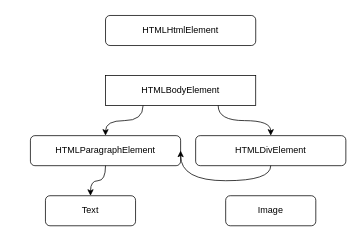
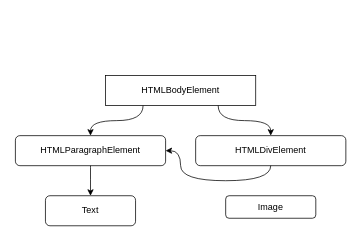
node "HTMLHtmlElement": removed
node "HTMLParagraphElement": moved (105, 150) -> (90, 150)
node "Image": size 90x30 -> 90x23
